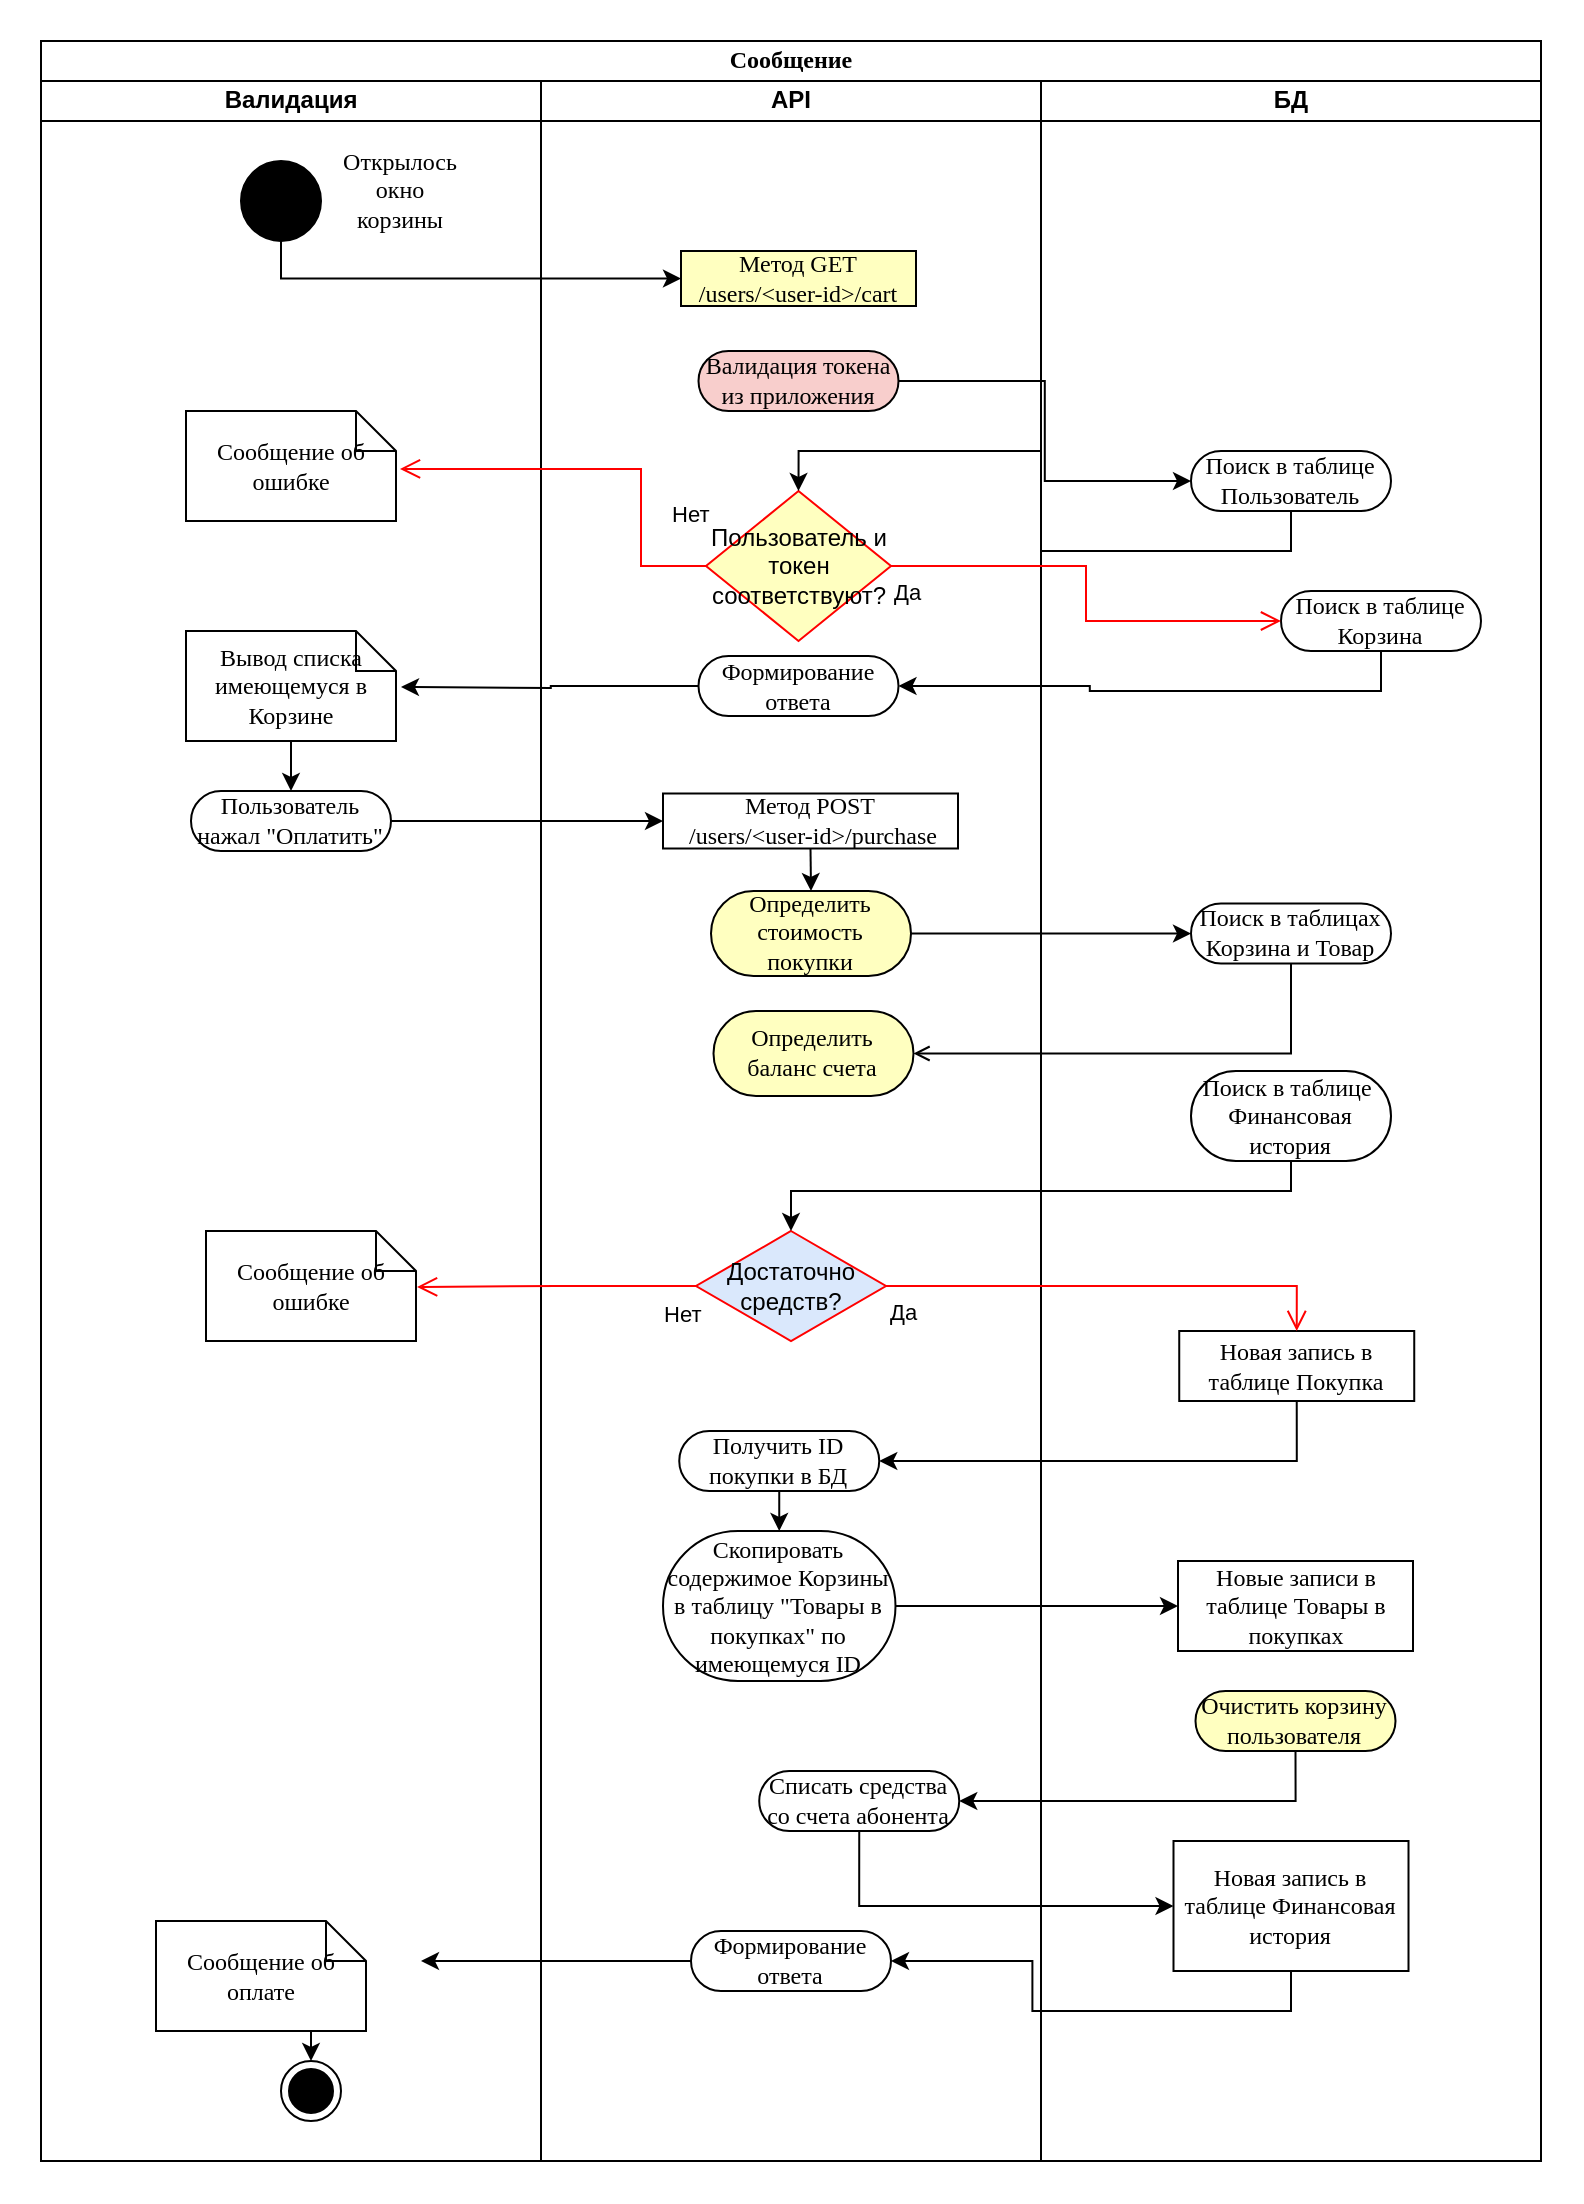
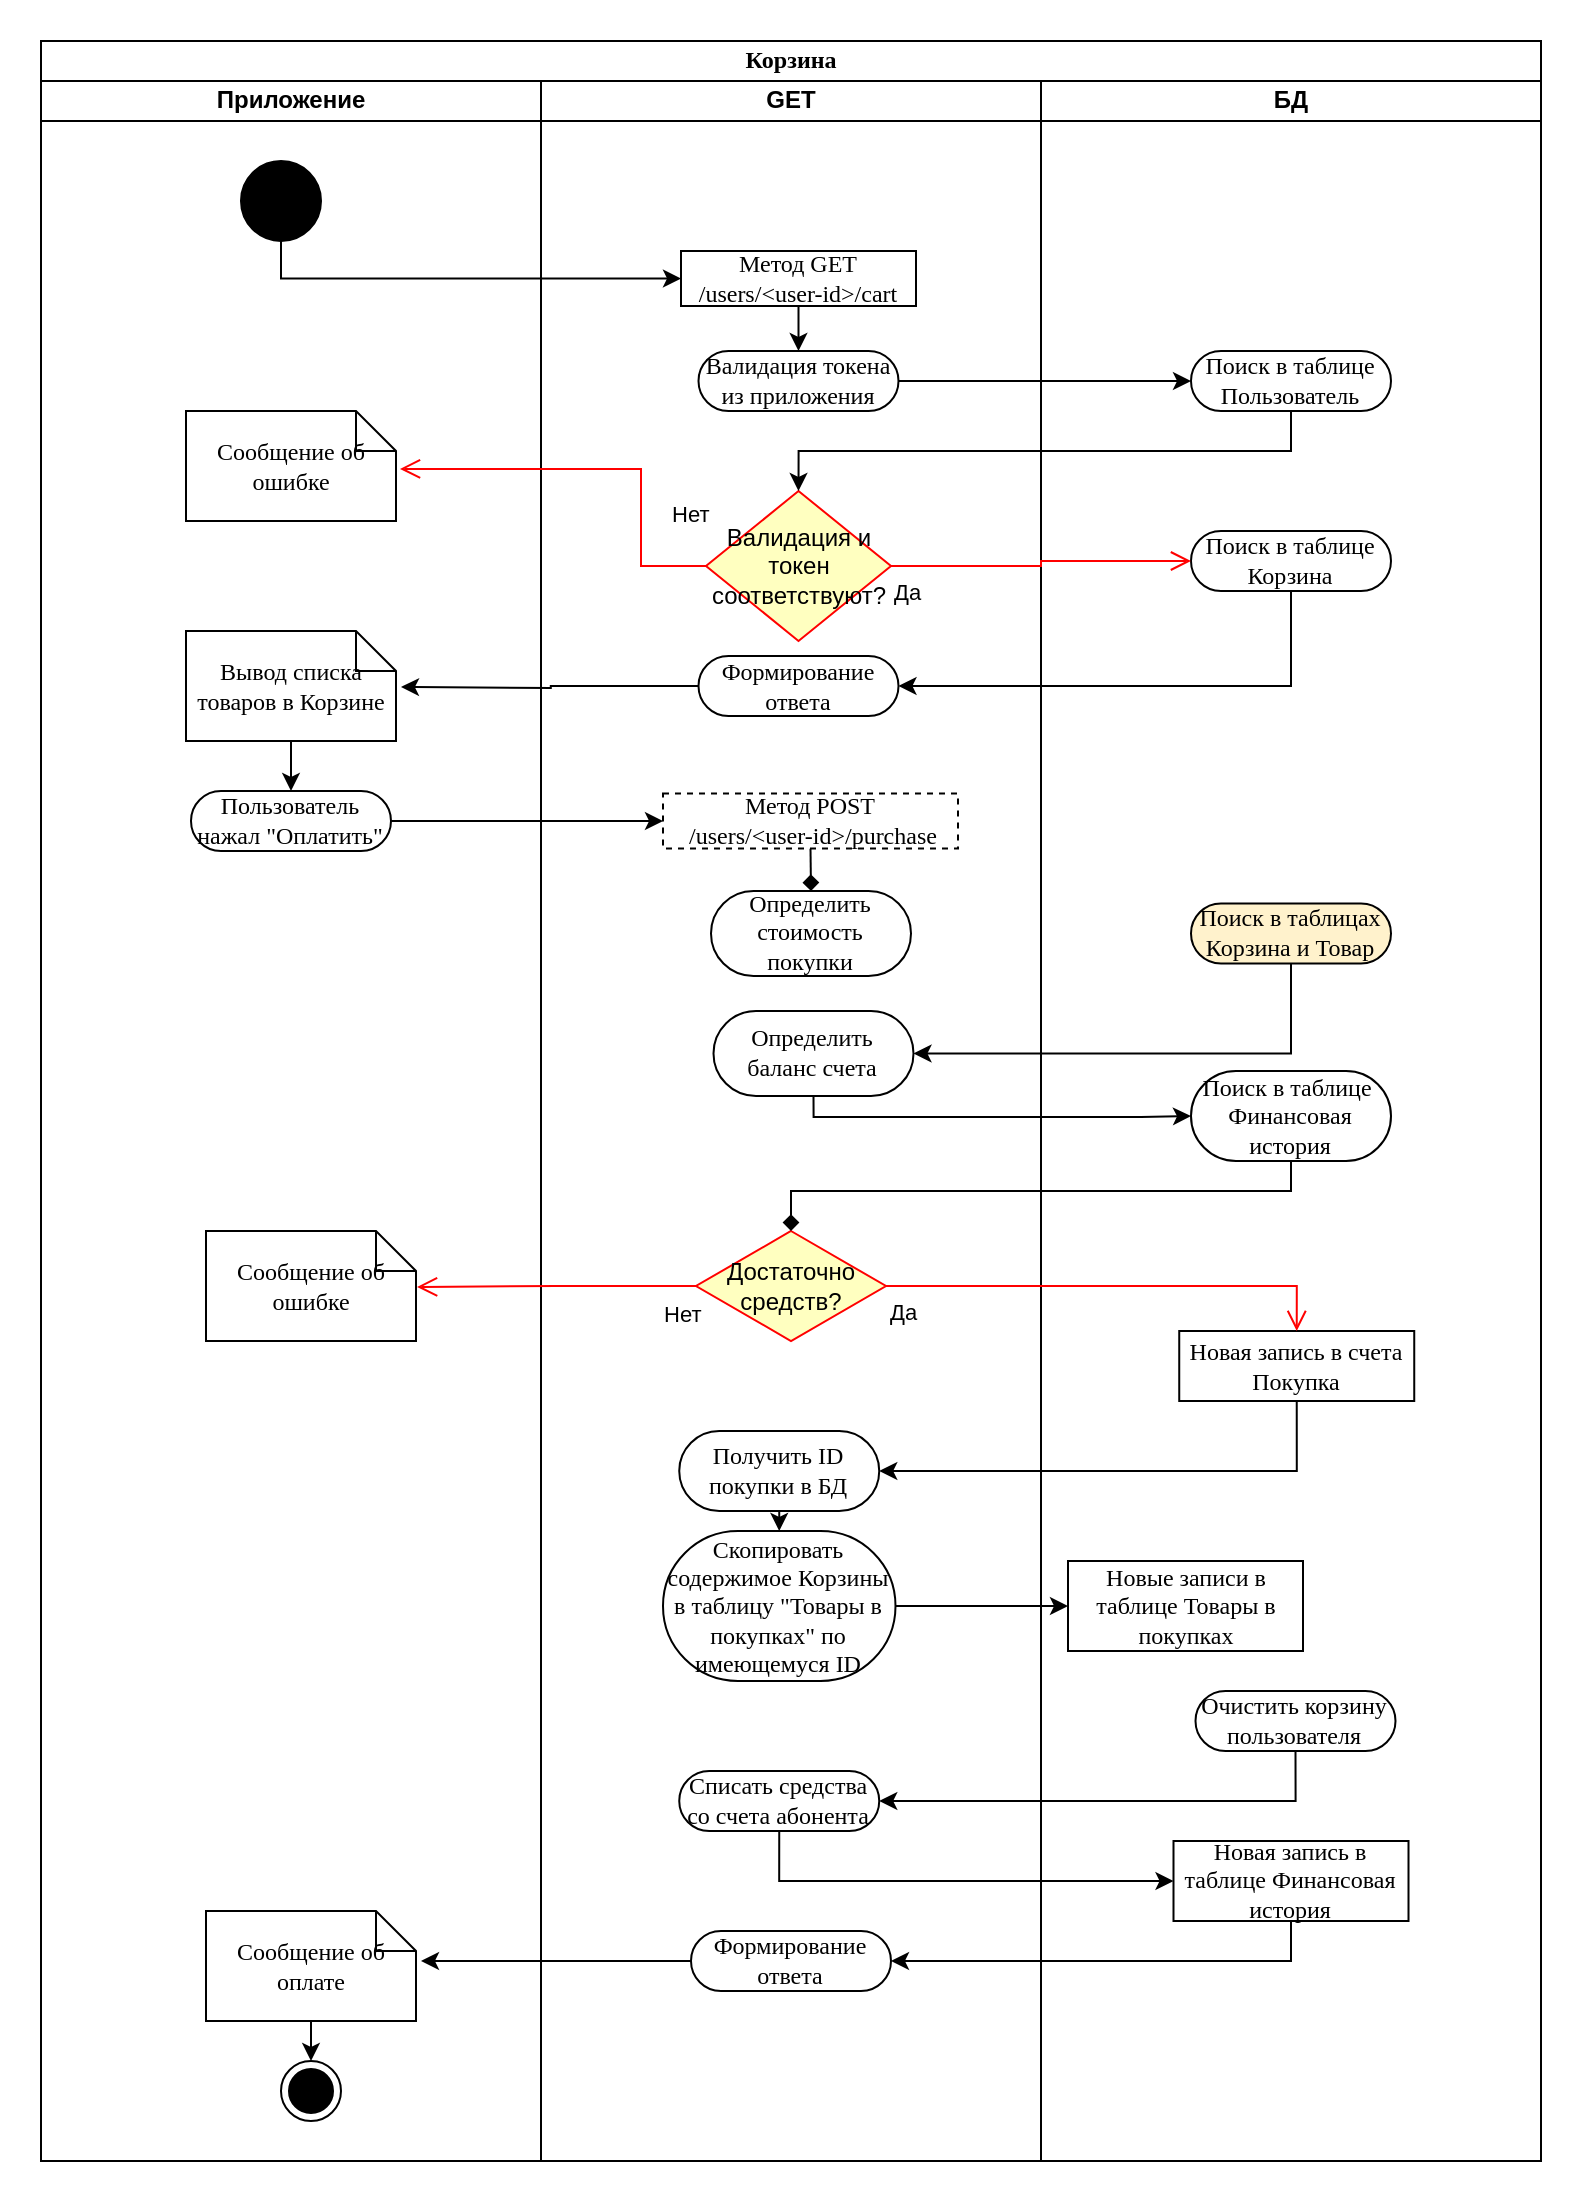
node "Сообщение": label "Сообщение" -> "Корзина"
node "Валидация": label "Валидация" -> "Приложение"
node "API": label "API" -> "GET"
node "Открылось окно корзины": removed
node "Метод GET /users/<user-id>/cart": fillcolor #ffffc0 -> #ffffff
edge "Метод GET /users/<user-id>/cart" -> "Валидация токена из приложения": added
node "Валидация токена из приложения": fillcolor #f8cecc -> #ffffff
node "Поиск в таблице Пользователь": moved (1291, 481) -> (1291, 381)
node "Пользователь и токен соответствуют?": label "Пользователь и токен соответствуют?" -> "Валидация и токен соответствуют?"
node "Поиск в таблице Корзина": moved (1381, 621) -> (1291, 561)
node "Вывод списка имеющемуся в Корзине": label "Вывод списка имеющемуся в Корзине" -> "Вывод списка товаров в Корзине"
node "Метод POST /users/<user-id>/purchase": style solid -> dashed
edge "Метод POST /users/<user-id>/purchase" -> "Определить стоимость покупки": arrowhead classic -> diamond
node "Определить стоимость покупки": fillcolor #ffffc0 -> #ffffff
edge "Определить стоимость покупки" -> "Поиск в таблицах Корзина и Товар": removed
node "Поиск в таблицах Корзина и Товар": fillcolor #ffffff -> #fff2cc
node "Определить баланс счета": fillcolor #ffffc0 -> #ffffff
edge "Поиск в таблицах Корзина и Товар" -> "Определить баланс счета": arrowhead open -> classic
edge "Определить баланс счета" -> "Поиск в таблице Финансовая история": added
edge "Поиск в таблице Финансовая история" -> "Достаточно средств?": arrowhead classic -> diamond
node "Достаточно средств?": fillcolor #dae8fc -> #ffffc0
node "Новая запись в таблице Покупка": label "Новая запись в таблице Покупка" -> "Новая запись в счета Покупка"
node "Получить ID покупки в БД": size 200x60 -> 200x80
node "Новые записи в таблице Товары в покупках": moved (1296, 1606) -> (1186, 1606)
node "Очистить корзину пользователя": fillcolor #ffffc0 -> #ffffff
node "Списать средства со счета абонента": moved (859, 1801) -> (779, 1801)
node "Новая запись в таблице Финансовая история": size 235x130 -> 235x80
node "Сообщение об оплате": moved (261, 1976) -> (311, 1966)
